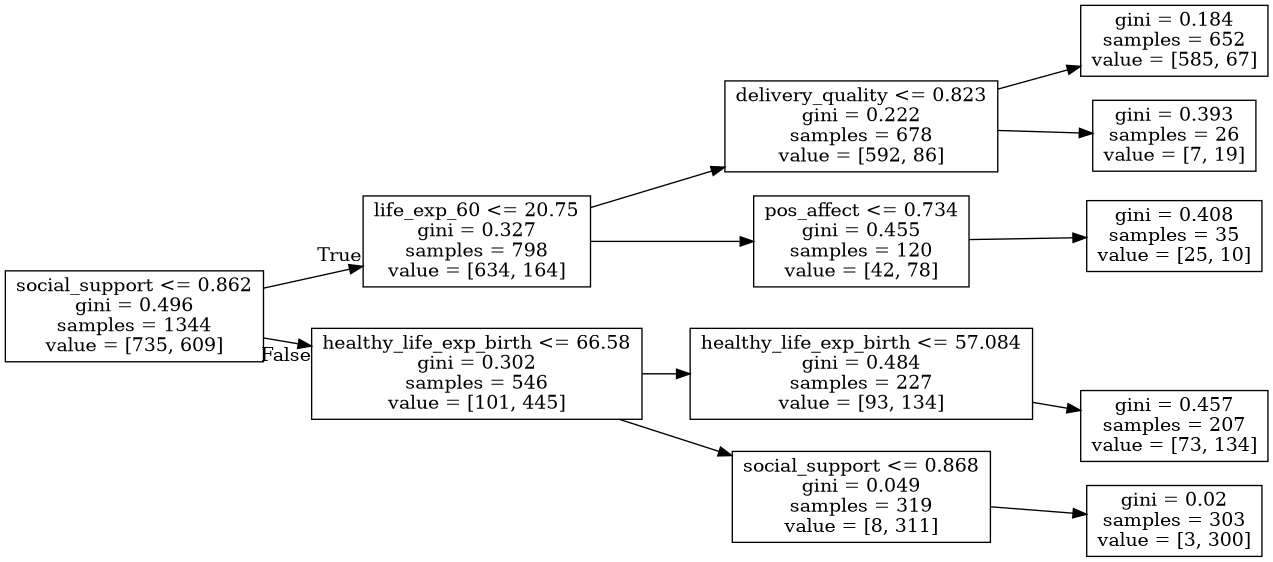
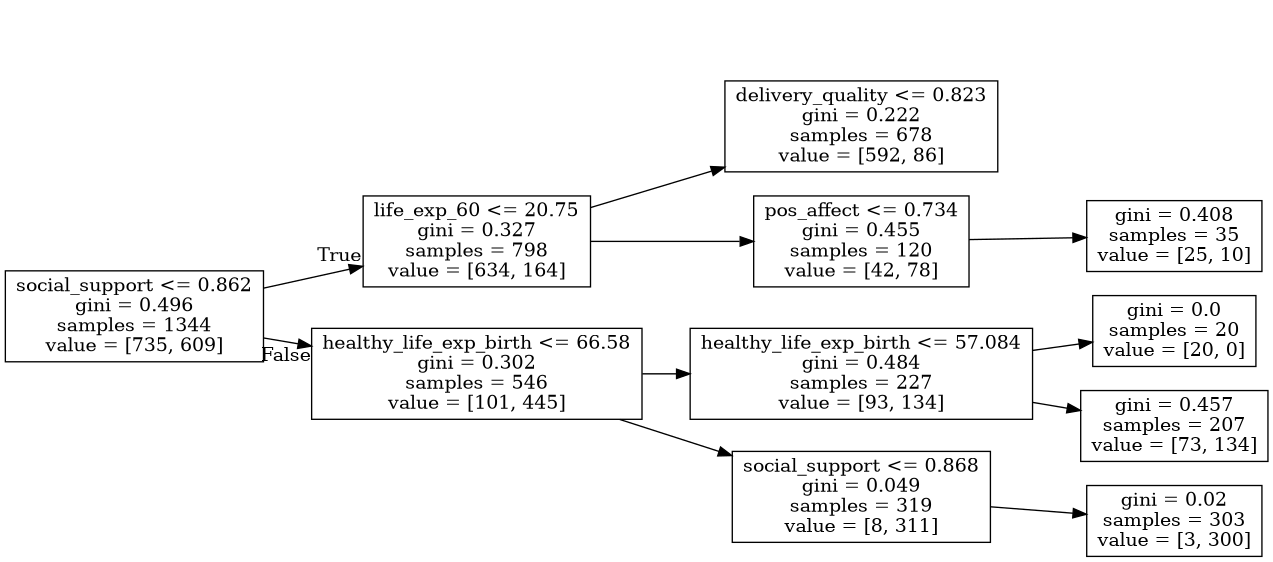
node "gini = 0.184 samples = 652 value = [585, 67]": removed
node "gini = 0.393 samples = 26 value = [7, 19]": removed
node "gini = 0.0 samples = 20 value = [20, 0]": added
